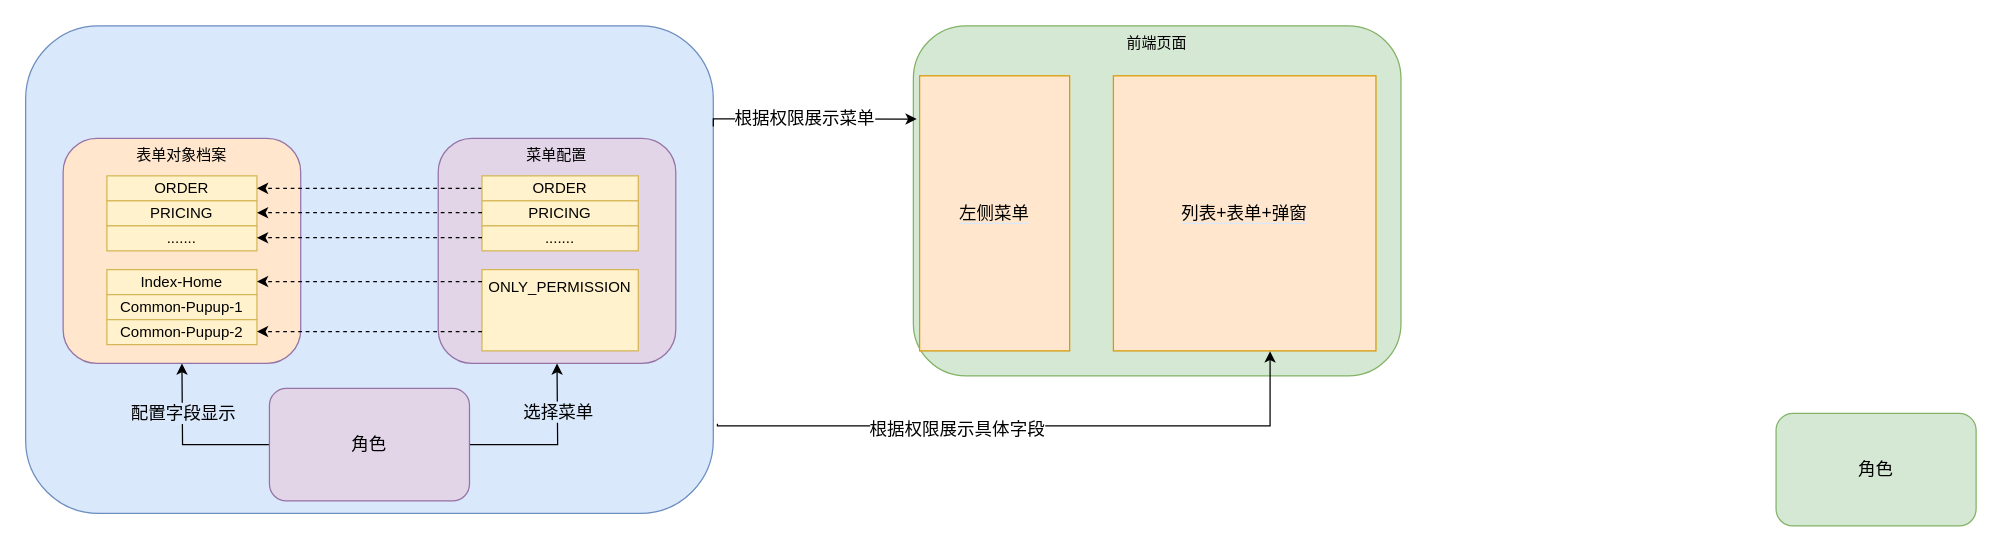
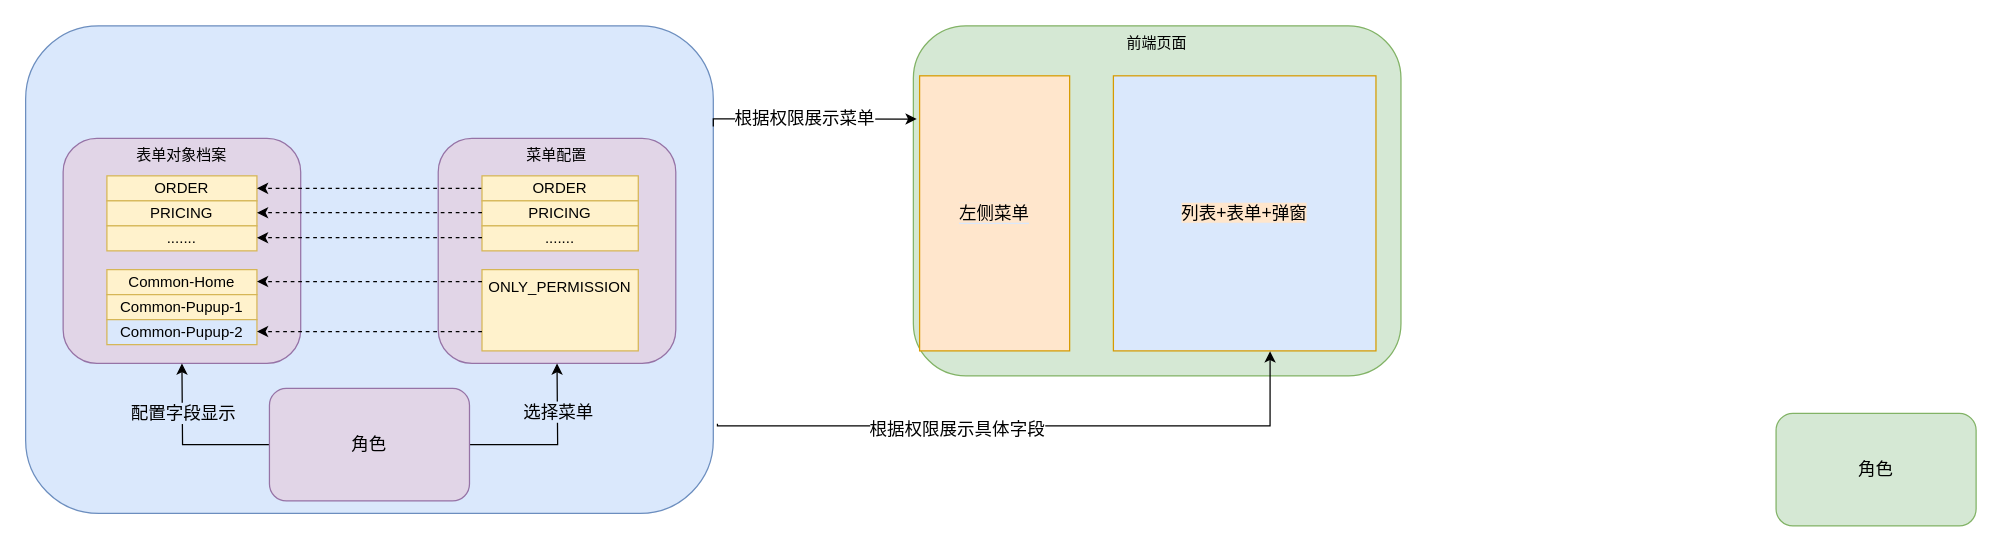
node "表单对象档案": fillcolor #ffe6cc -> #e1d5e7
node "列表+表单+弹窗": fillcolor #ffe6cc -> #dae8fc
node "Index-Home": label "Index-Home" -> "Common-Home"
node "Common-Pupup-2": fillcolor #fff2cc -> #dae8fc
